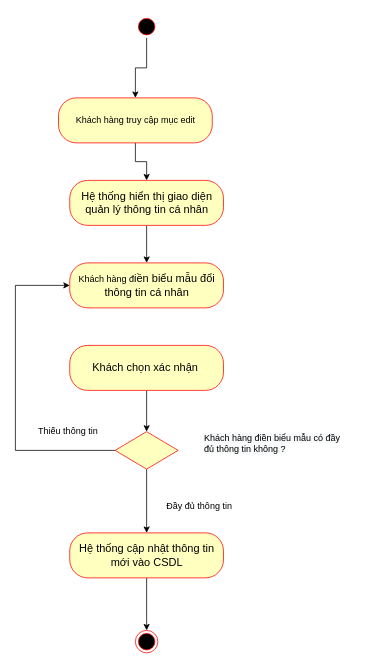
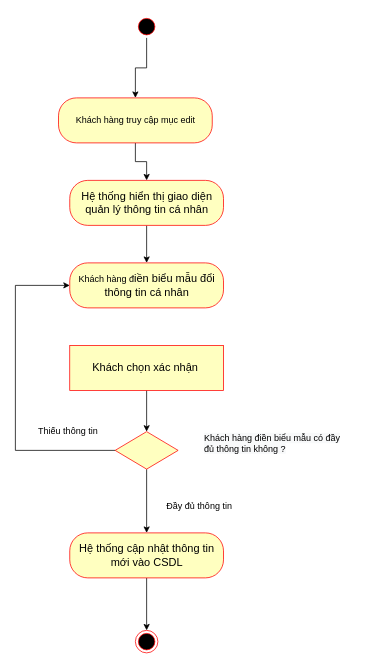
node "Khách chọn xác nhận": shape rounded rectangle -> rectangle
